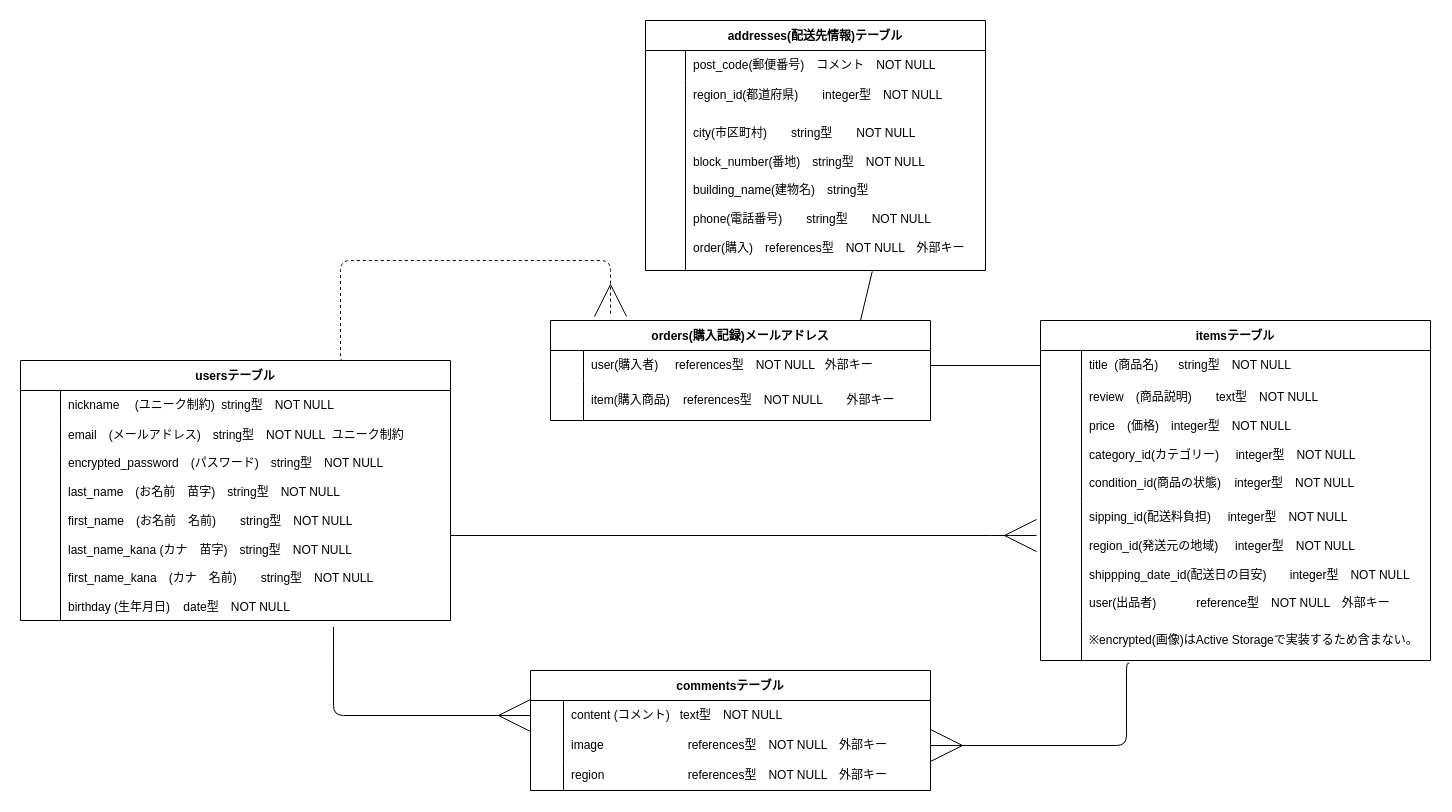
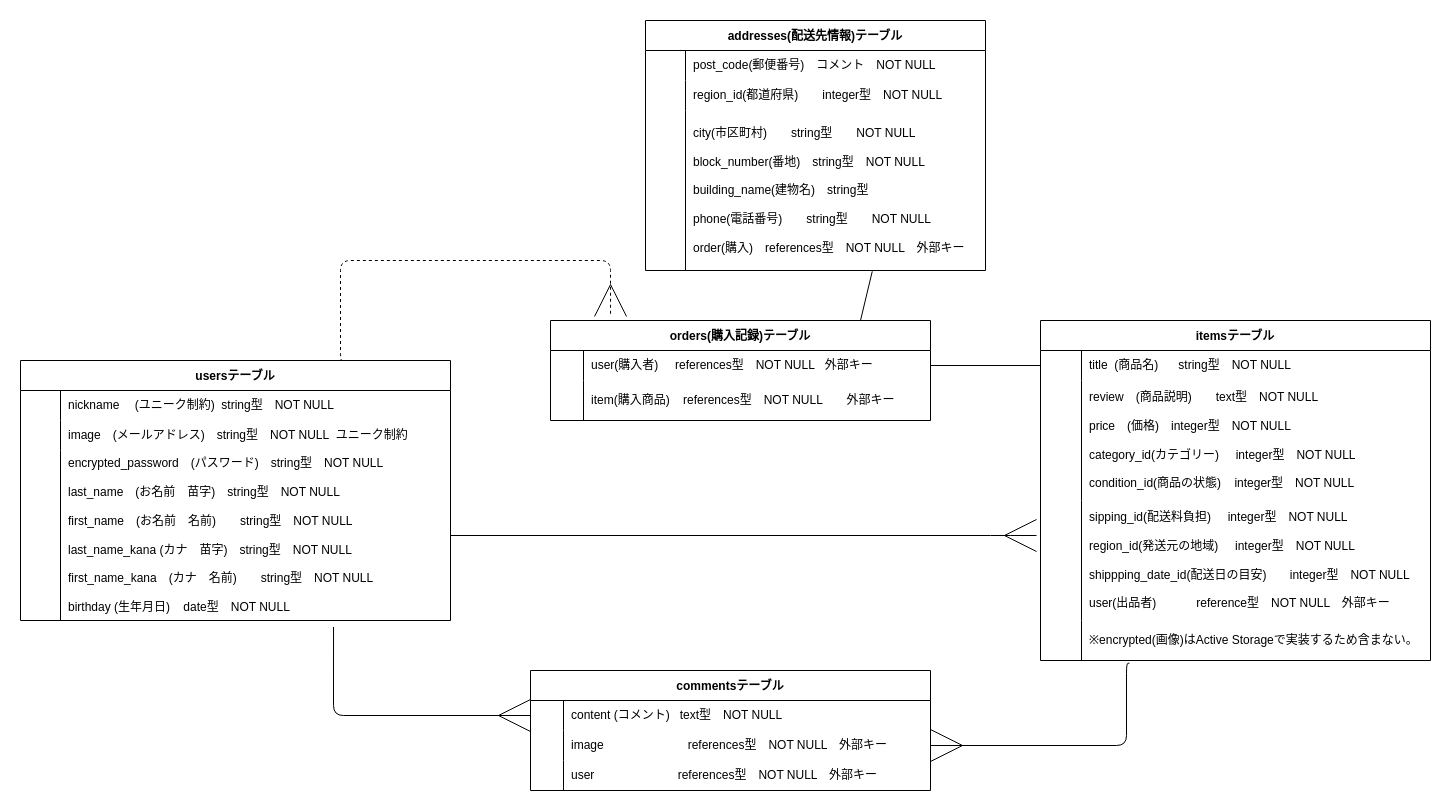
node "orders(購入記録)メールアドレス": label "orders(購入記録)メールアドレス" -> "orders(購入記録)テーブル"
node "email (メールアドレス) string型 NOT NULL ユニーク制約": label "email (メールアドレス) string型 NOT NULL ユニーク制約" -> "image (メールアドレス) string型 NOT NULL ユニーク制約"
node "region references型 NOT NULL 外部キー": label "region references型 NOT NULL 外部キー" -> "user references型 NOT NULL 外部キー"
